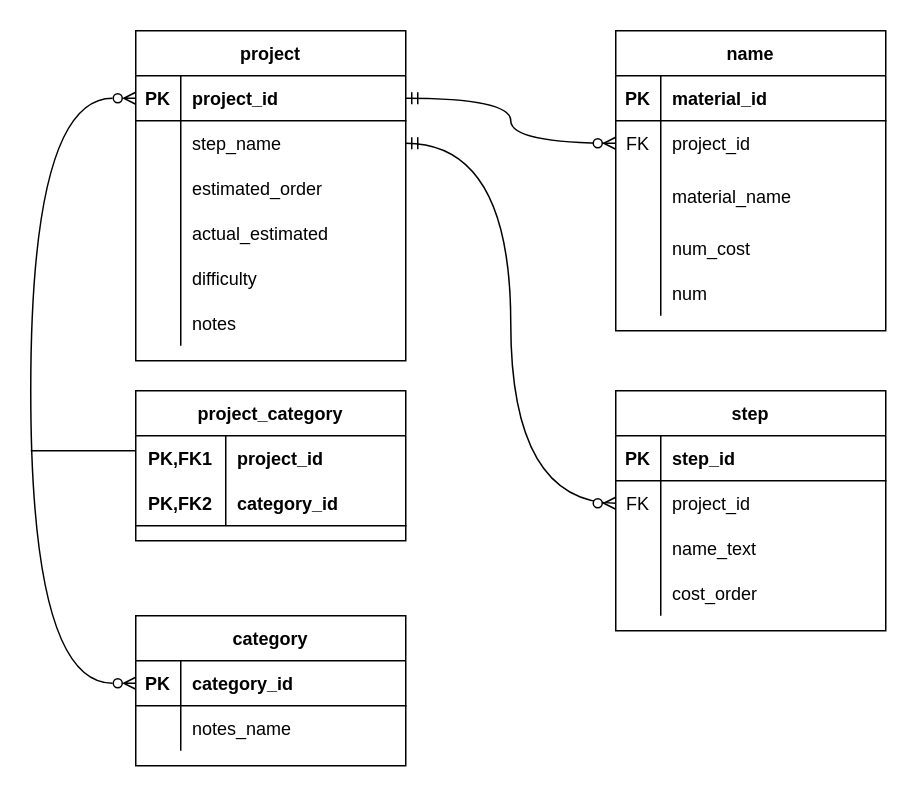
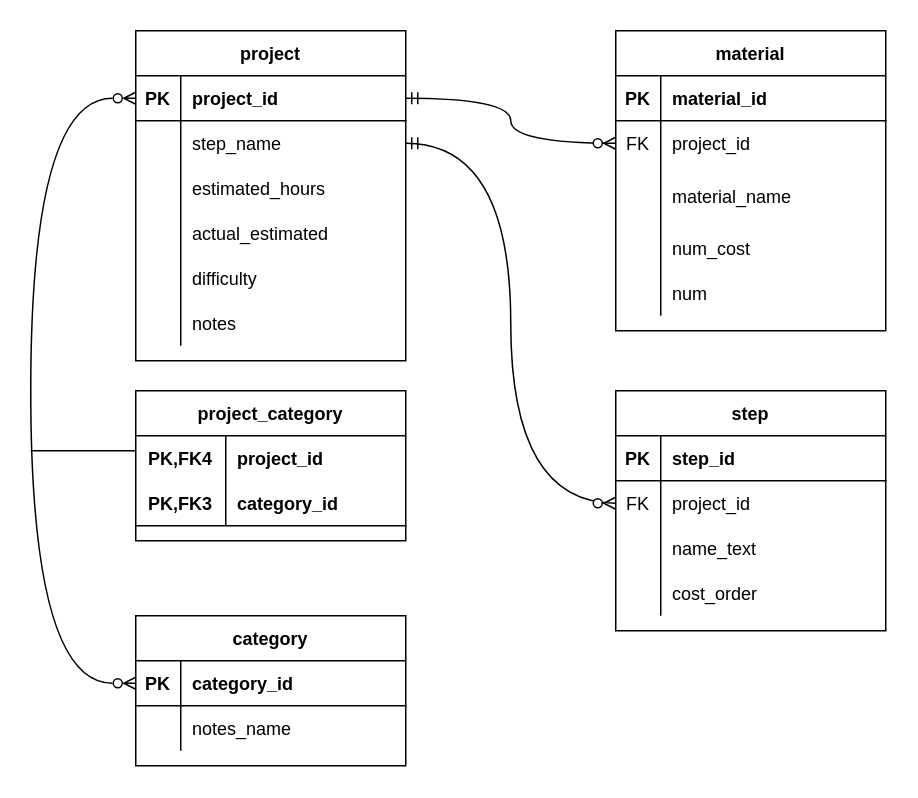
node "name": label "name" -> "material"
node "estimated_order": label "estimated_order" -> "estimated_hours"
node "PK,FK1": label "PK,FK1" -> "PK,FK4"
node "PK,FK2": label "PK,FK2" -> "PK,FK3"
